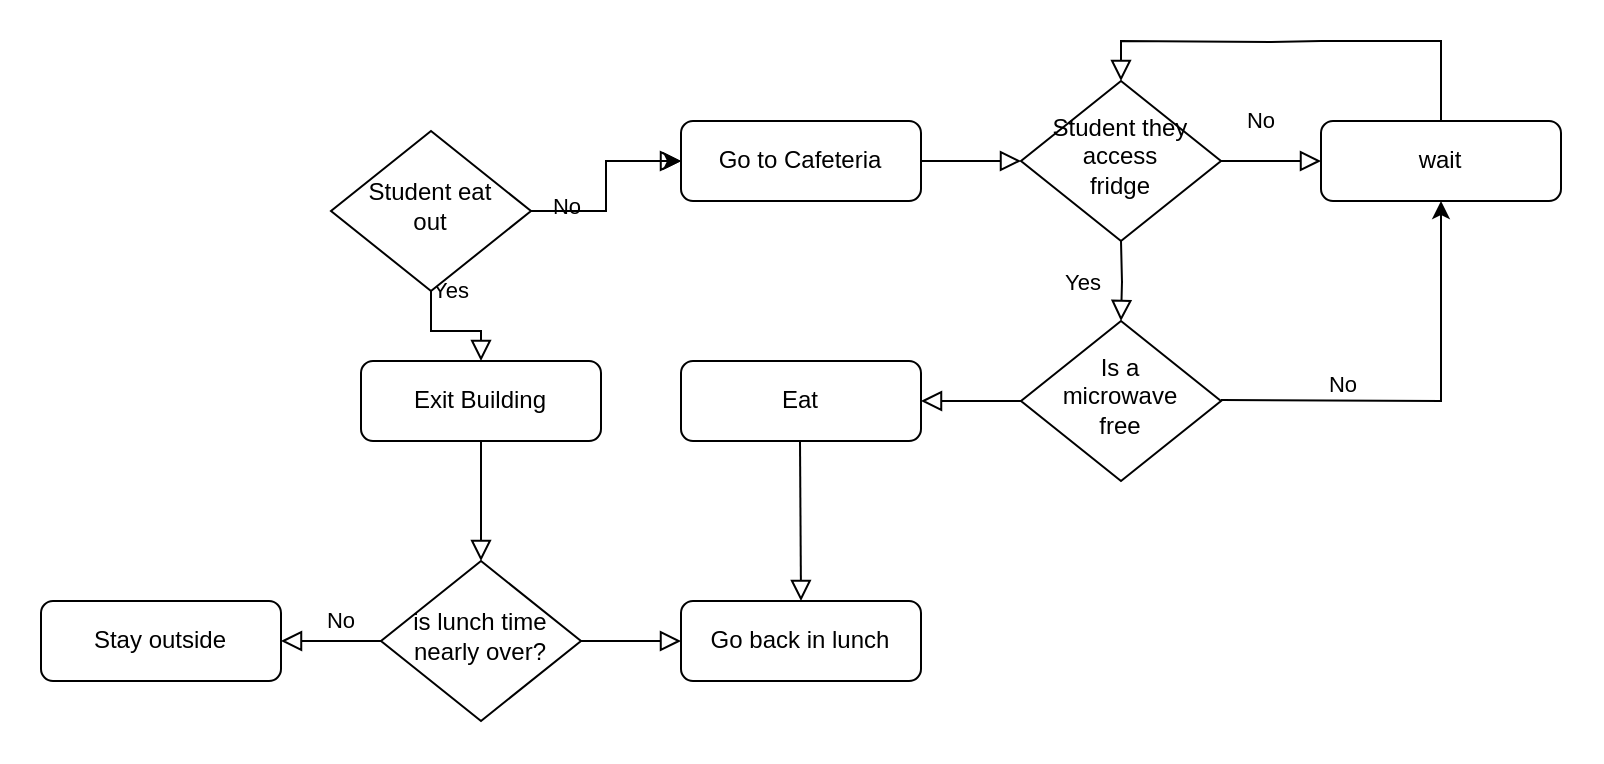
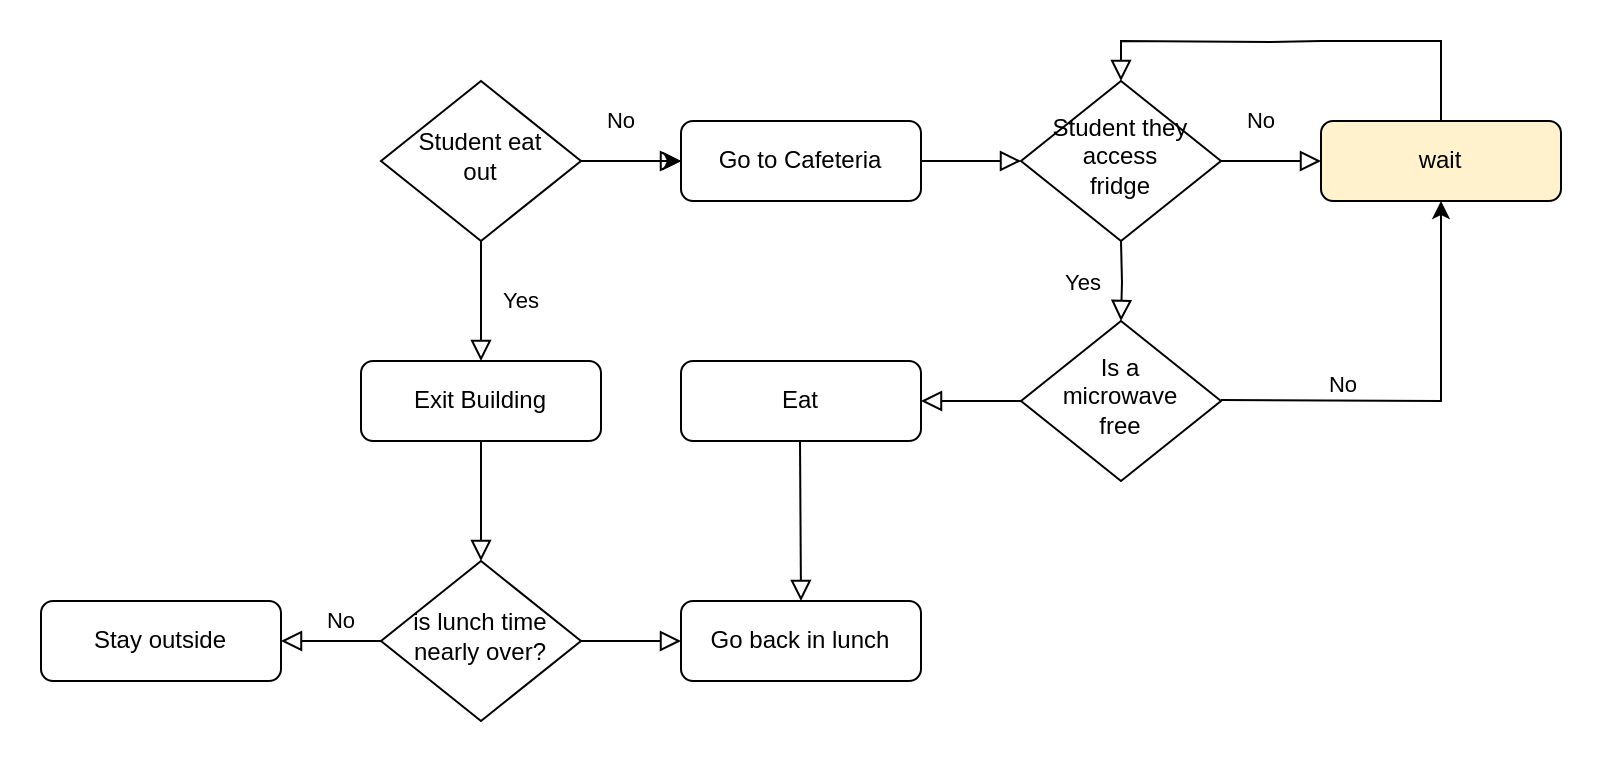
node "wait": fillcolor #ffffff -> #fff2cc
node "Student eat out": moved (431, 211) -> (481, 161)
